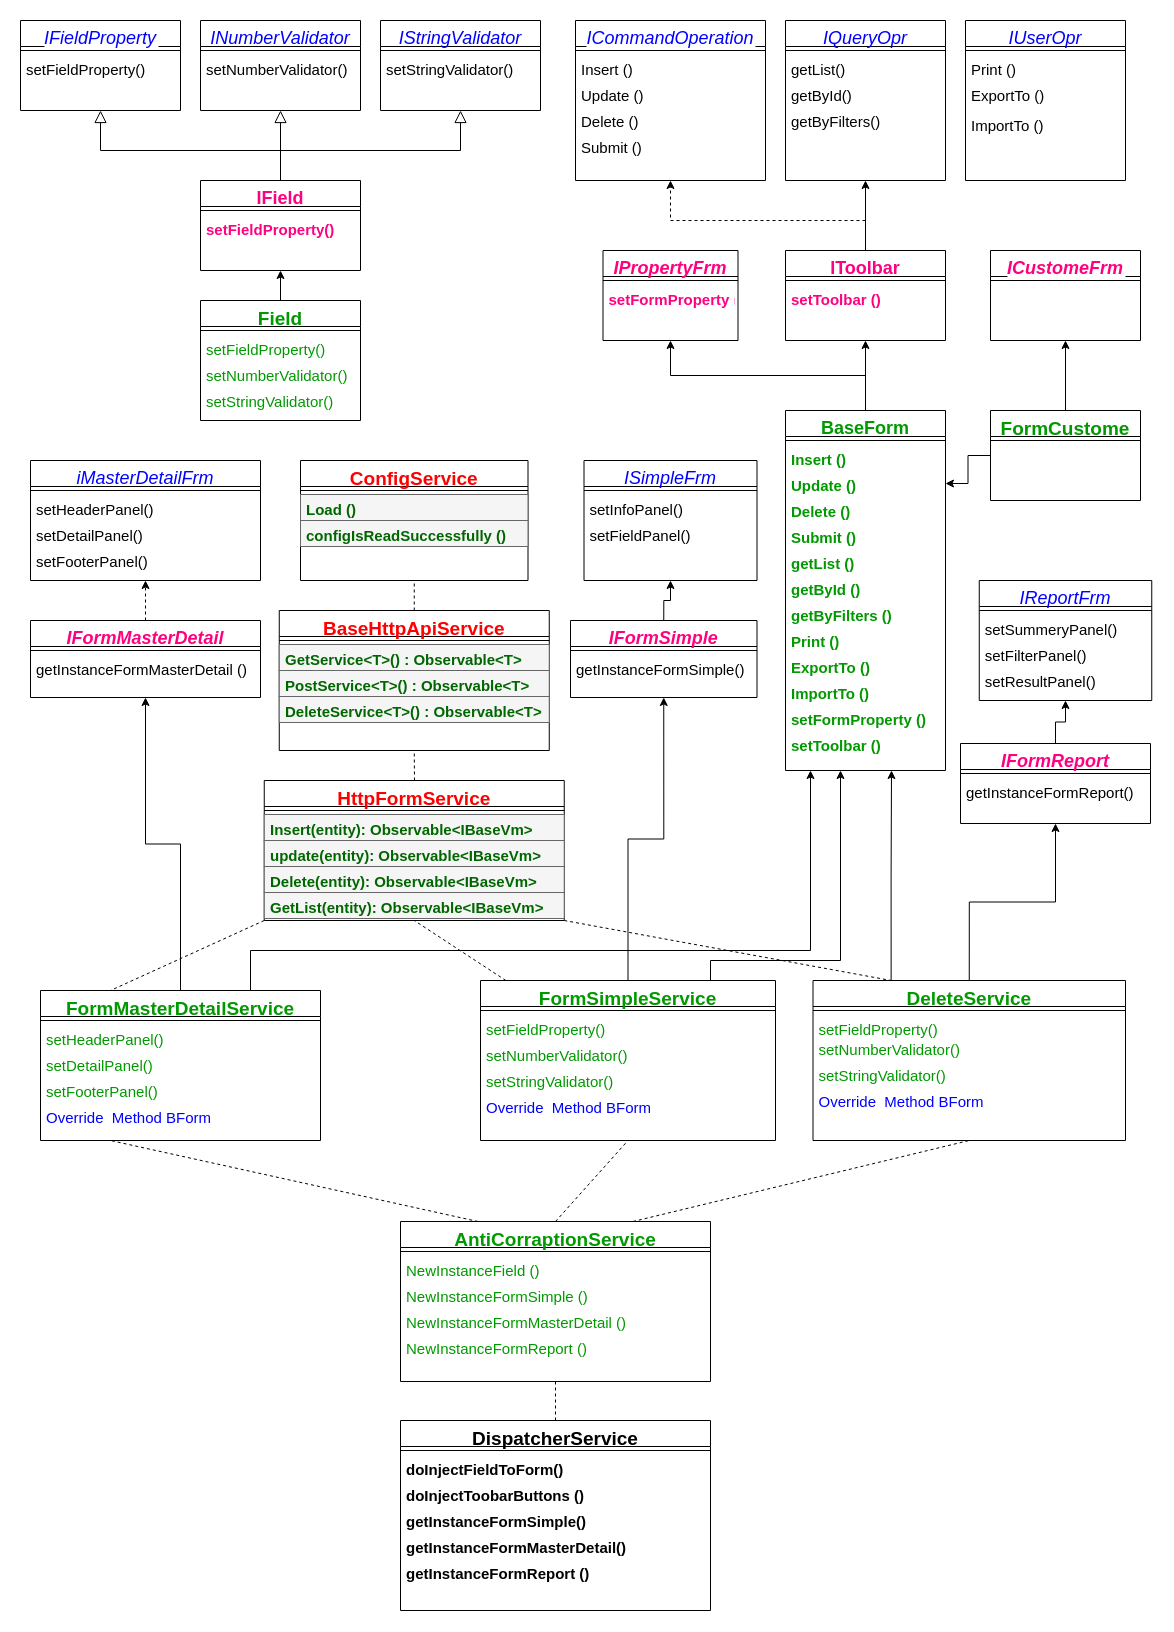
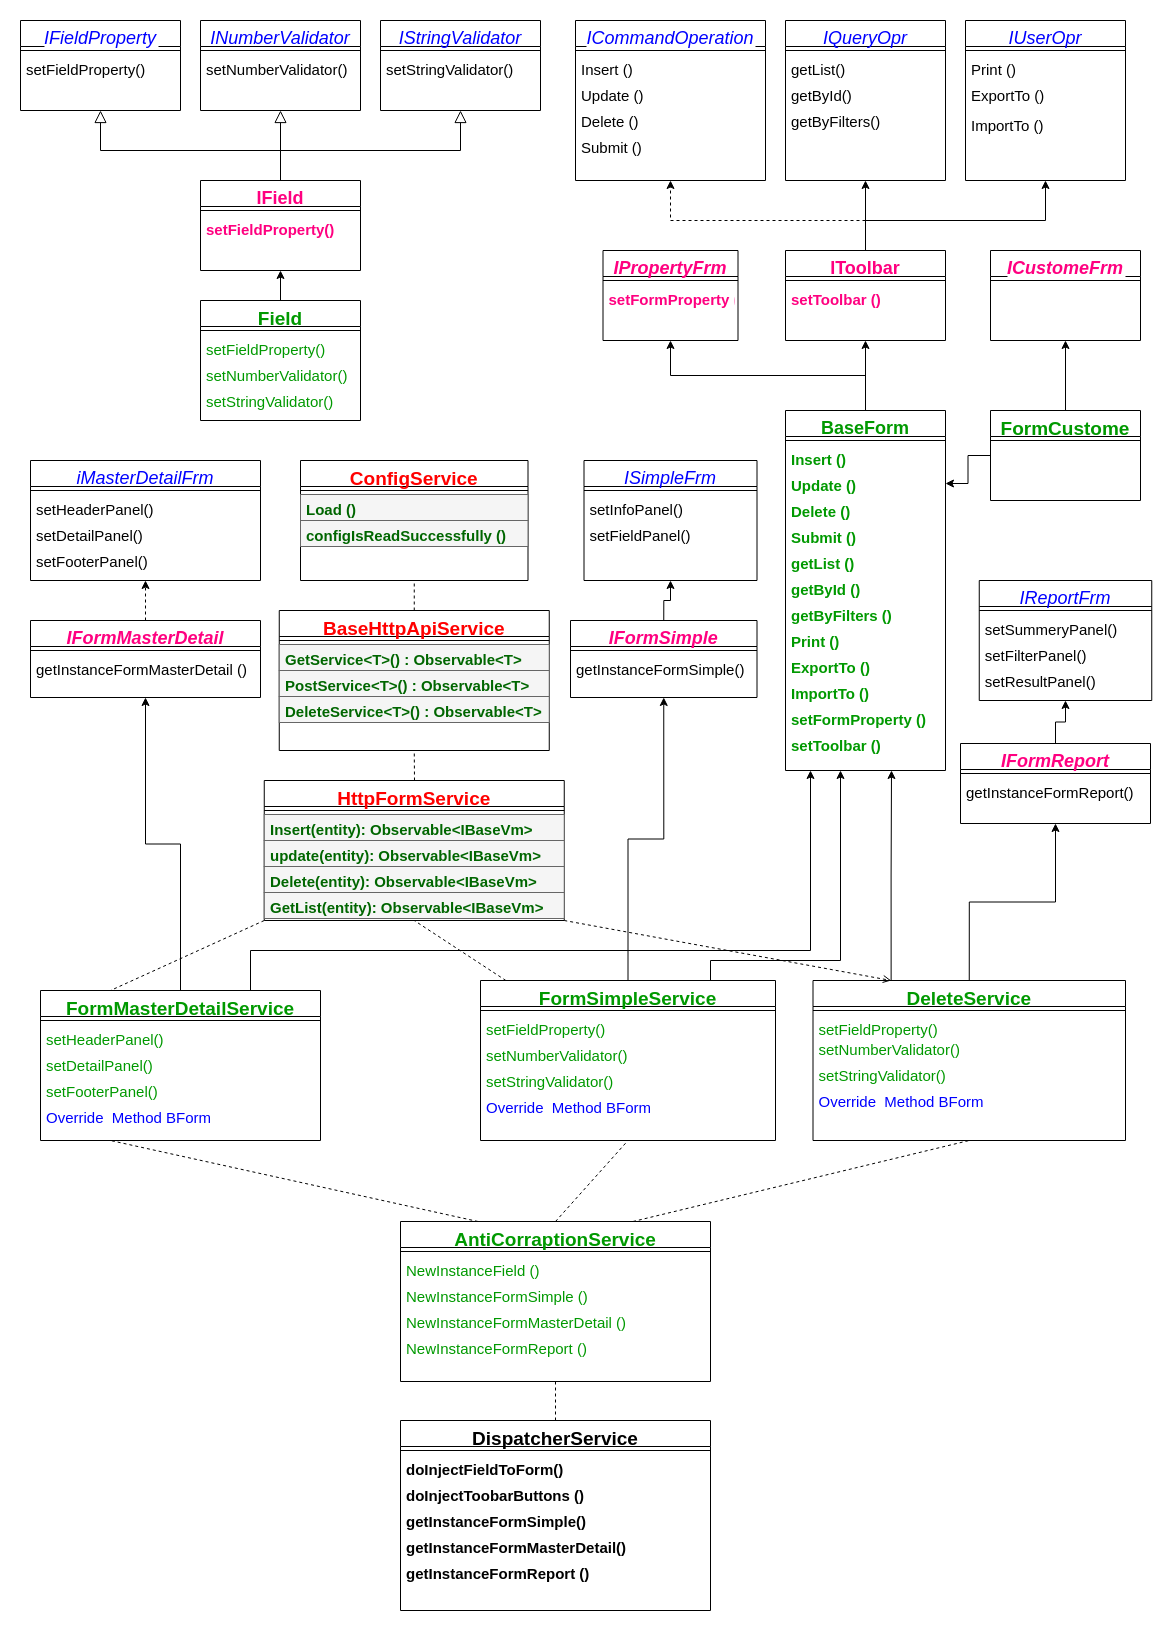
edge "IToolbar" -> "IUserOpr": added
edge "HttpFormService" -- "DeleteService": arrowhead none -> open
